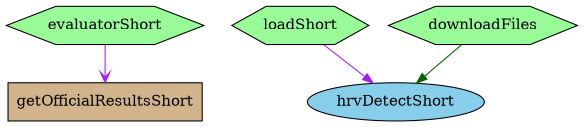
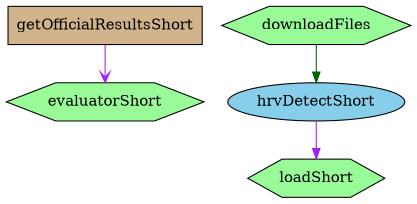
edge "evaluatorShort" -> "getOfficialResultsShort": reversed
edge "loadShort" -> "hrvDetectShort": reversed
